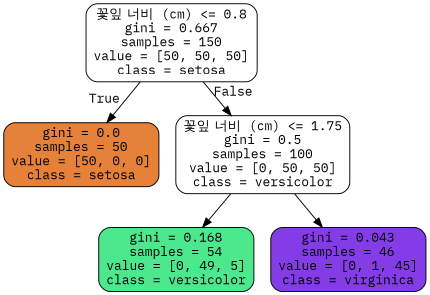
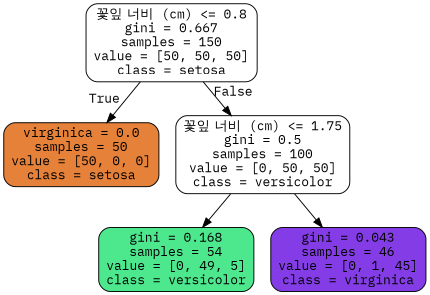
node "gini = 0.0 samples = 50 value = [50, 0, 0] class = setosa": label "gini = 0.0 samples = 50 value = [50, 0, 0] class = setosa" -> "virginica = 0.0 samples = 50 value = [50, 0, 0] class = setosa"
